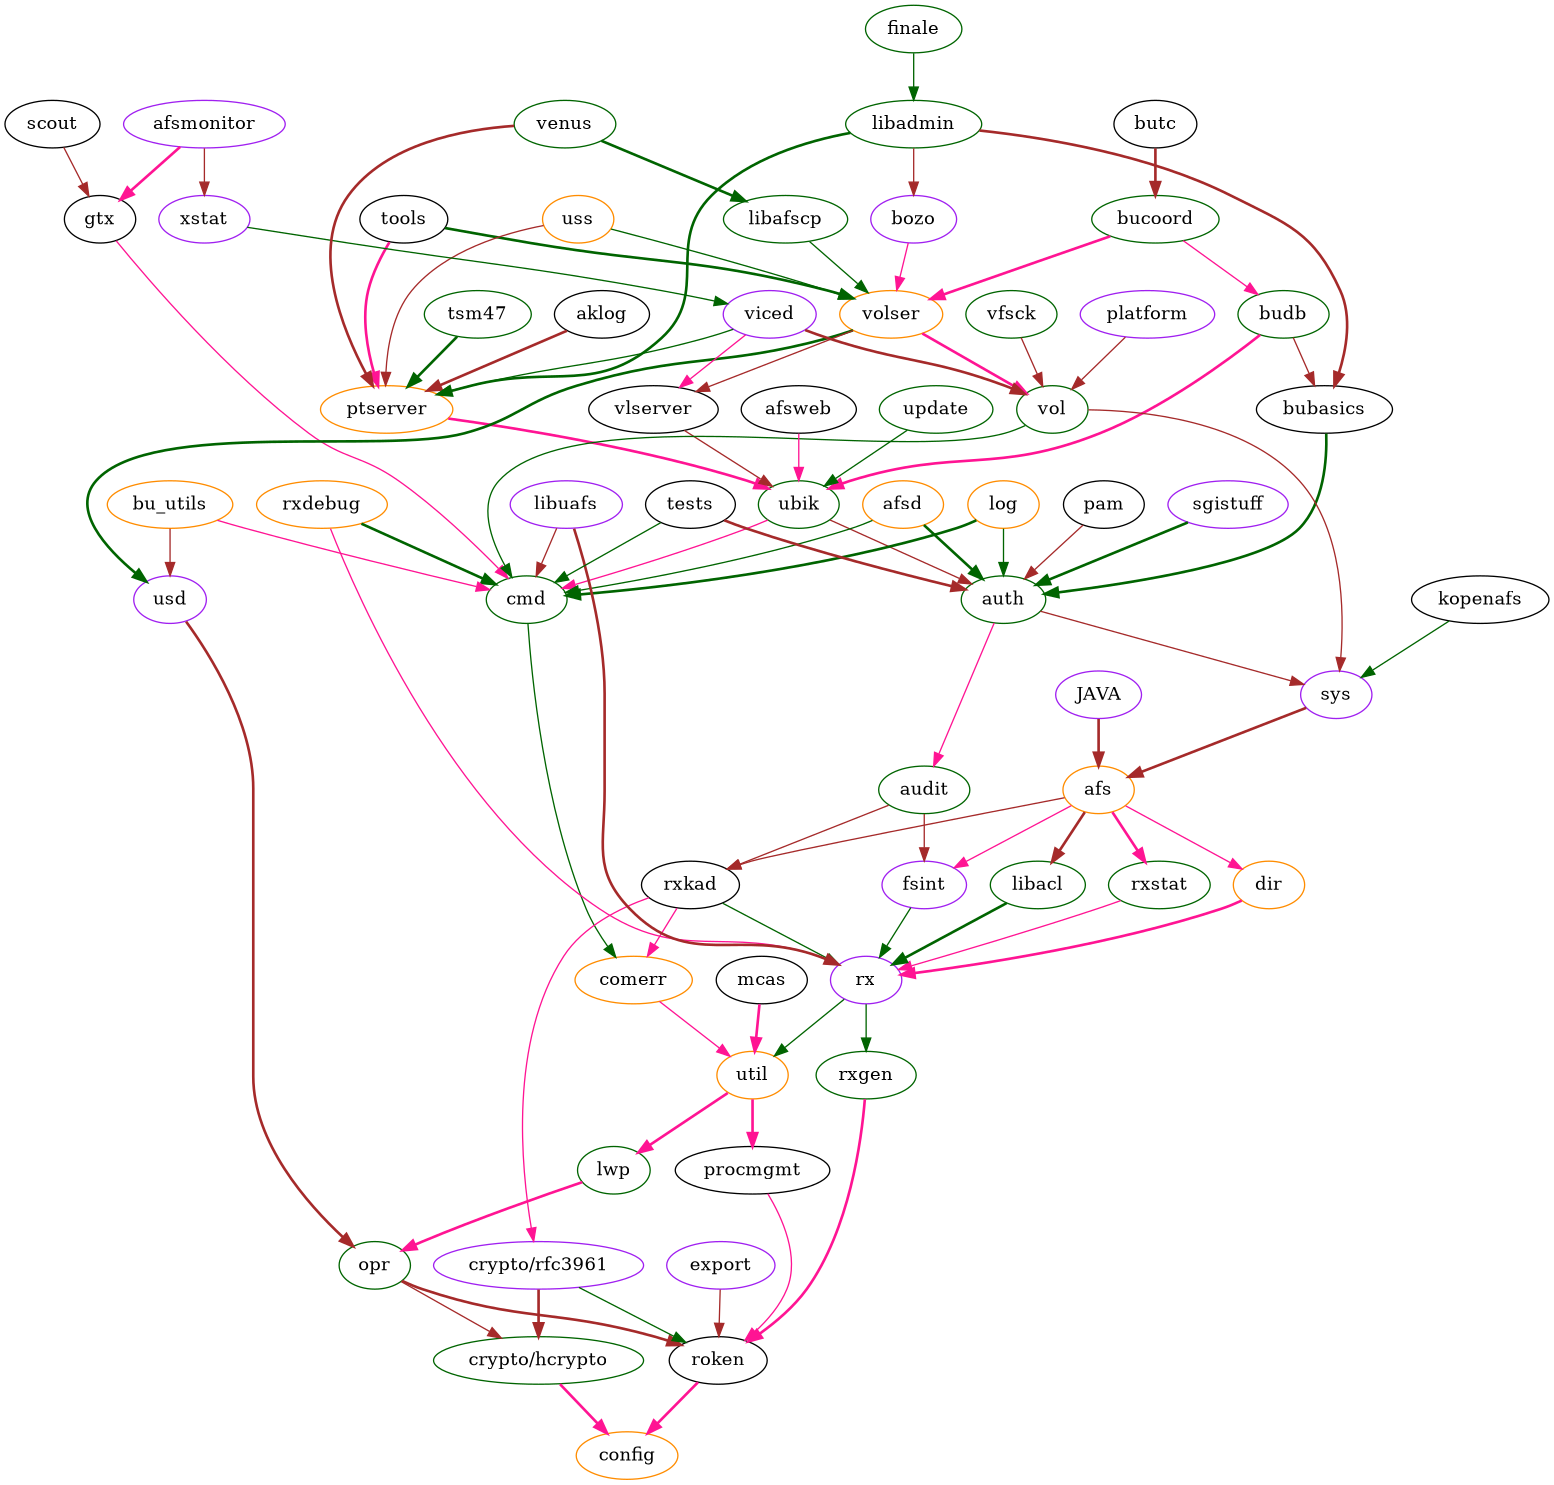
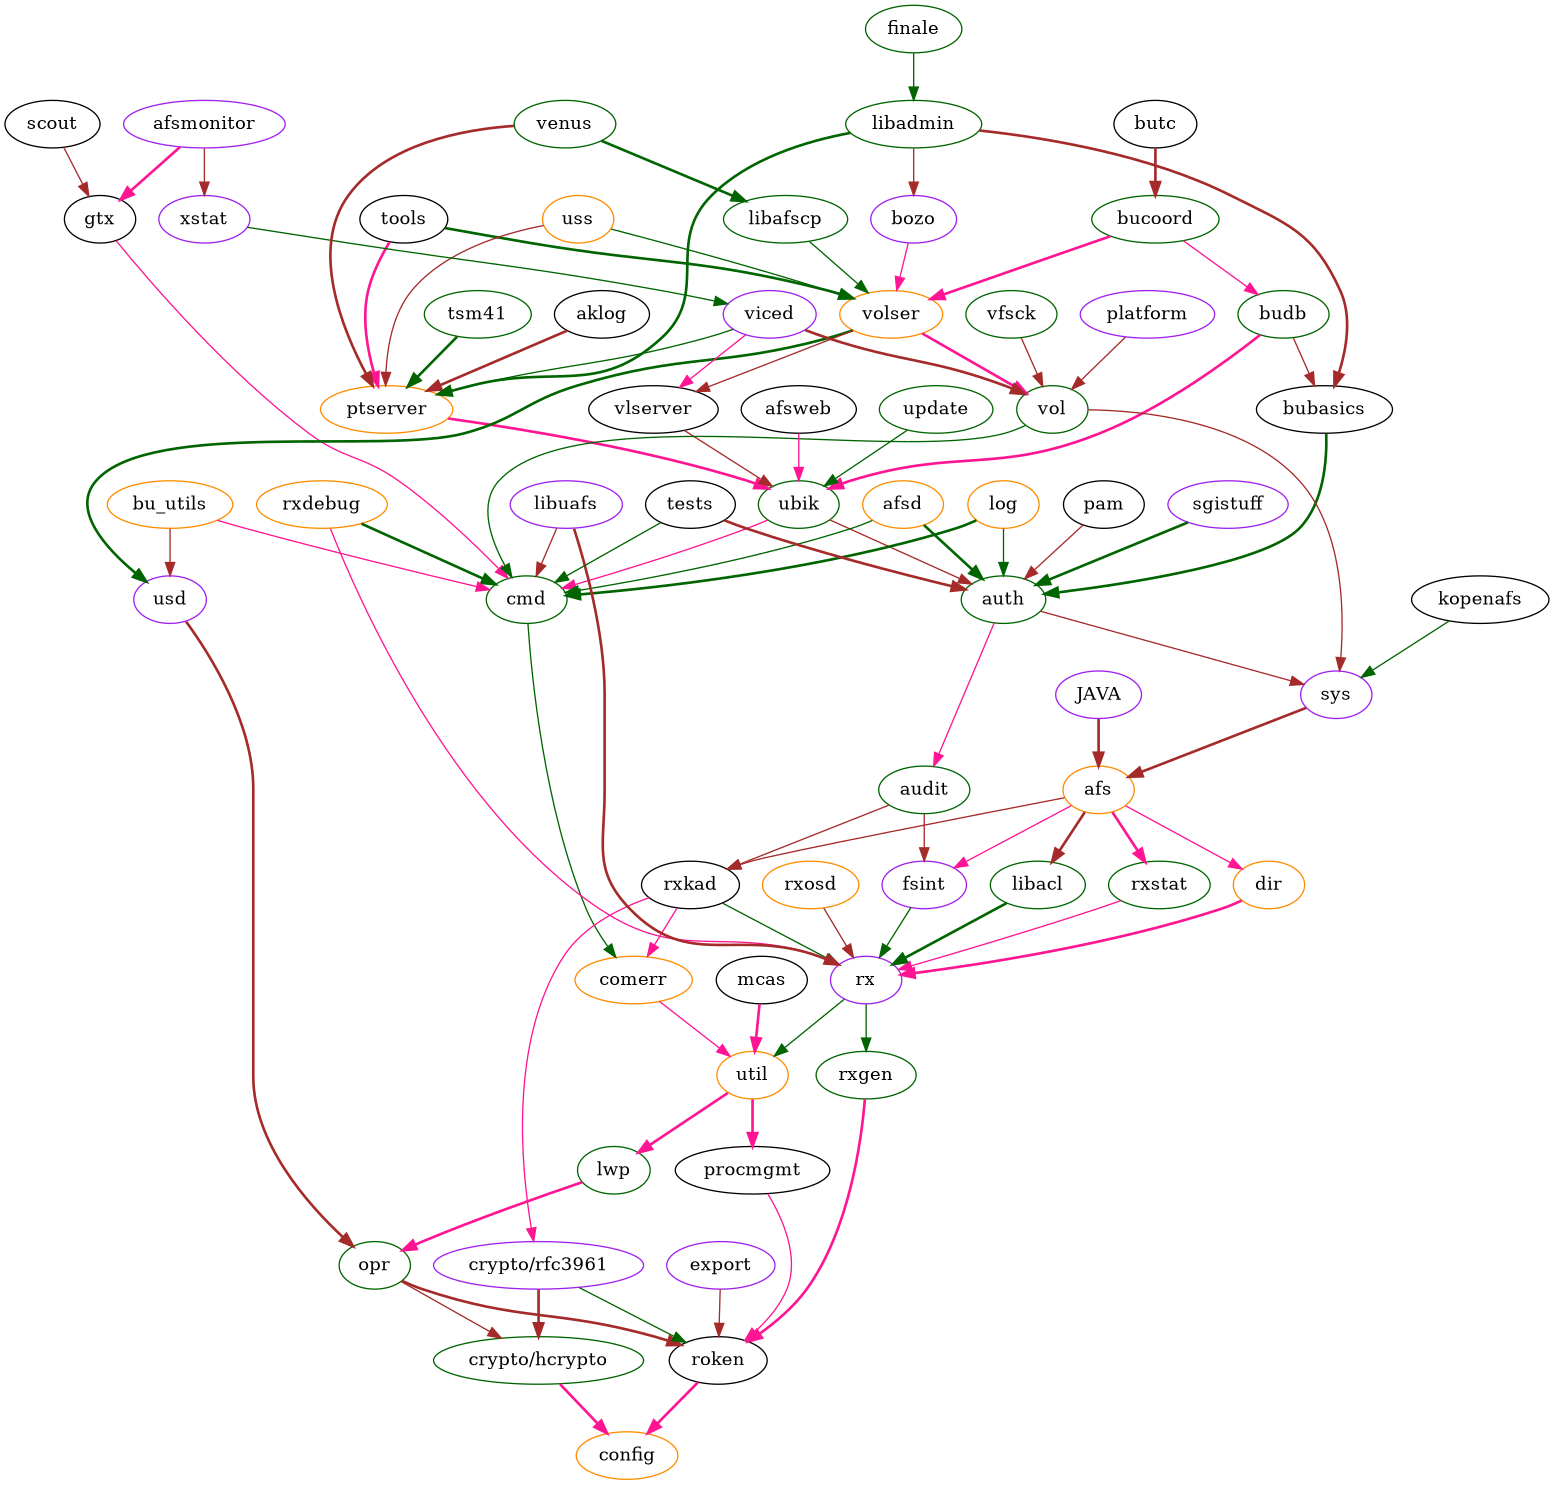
node "tsm47": label "tsm47" -> "tsm41"
node "rxosd": added
